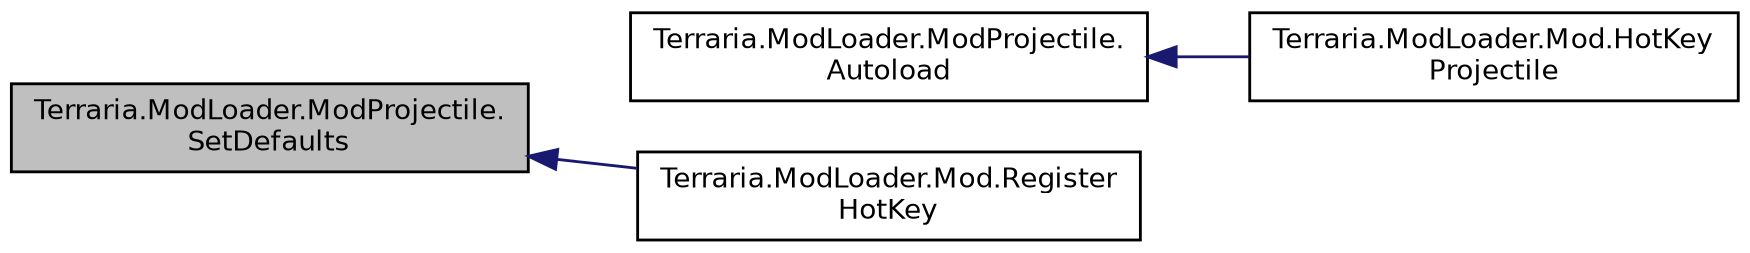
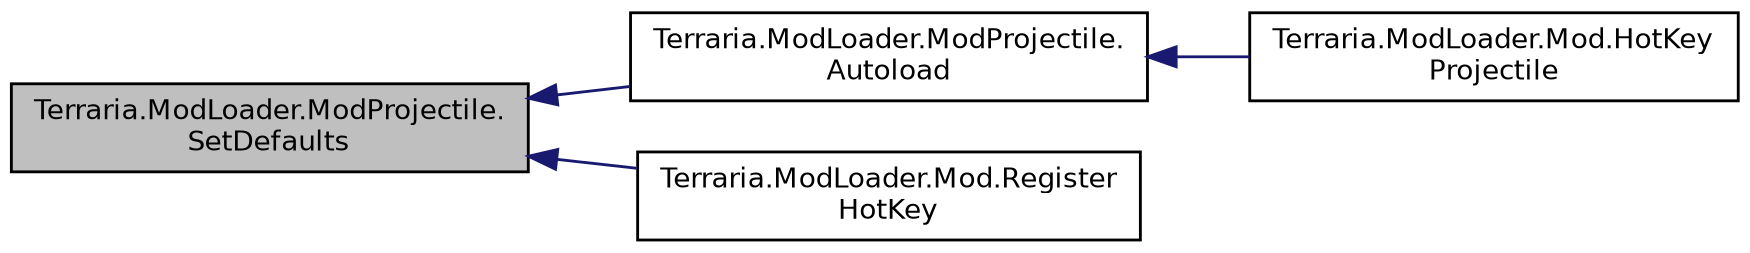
edge "Terraria.ModLoader.ModProjectile. Autoload" -> "Terraria.ModLoader.ModProjectile. SetDefaults": added
